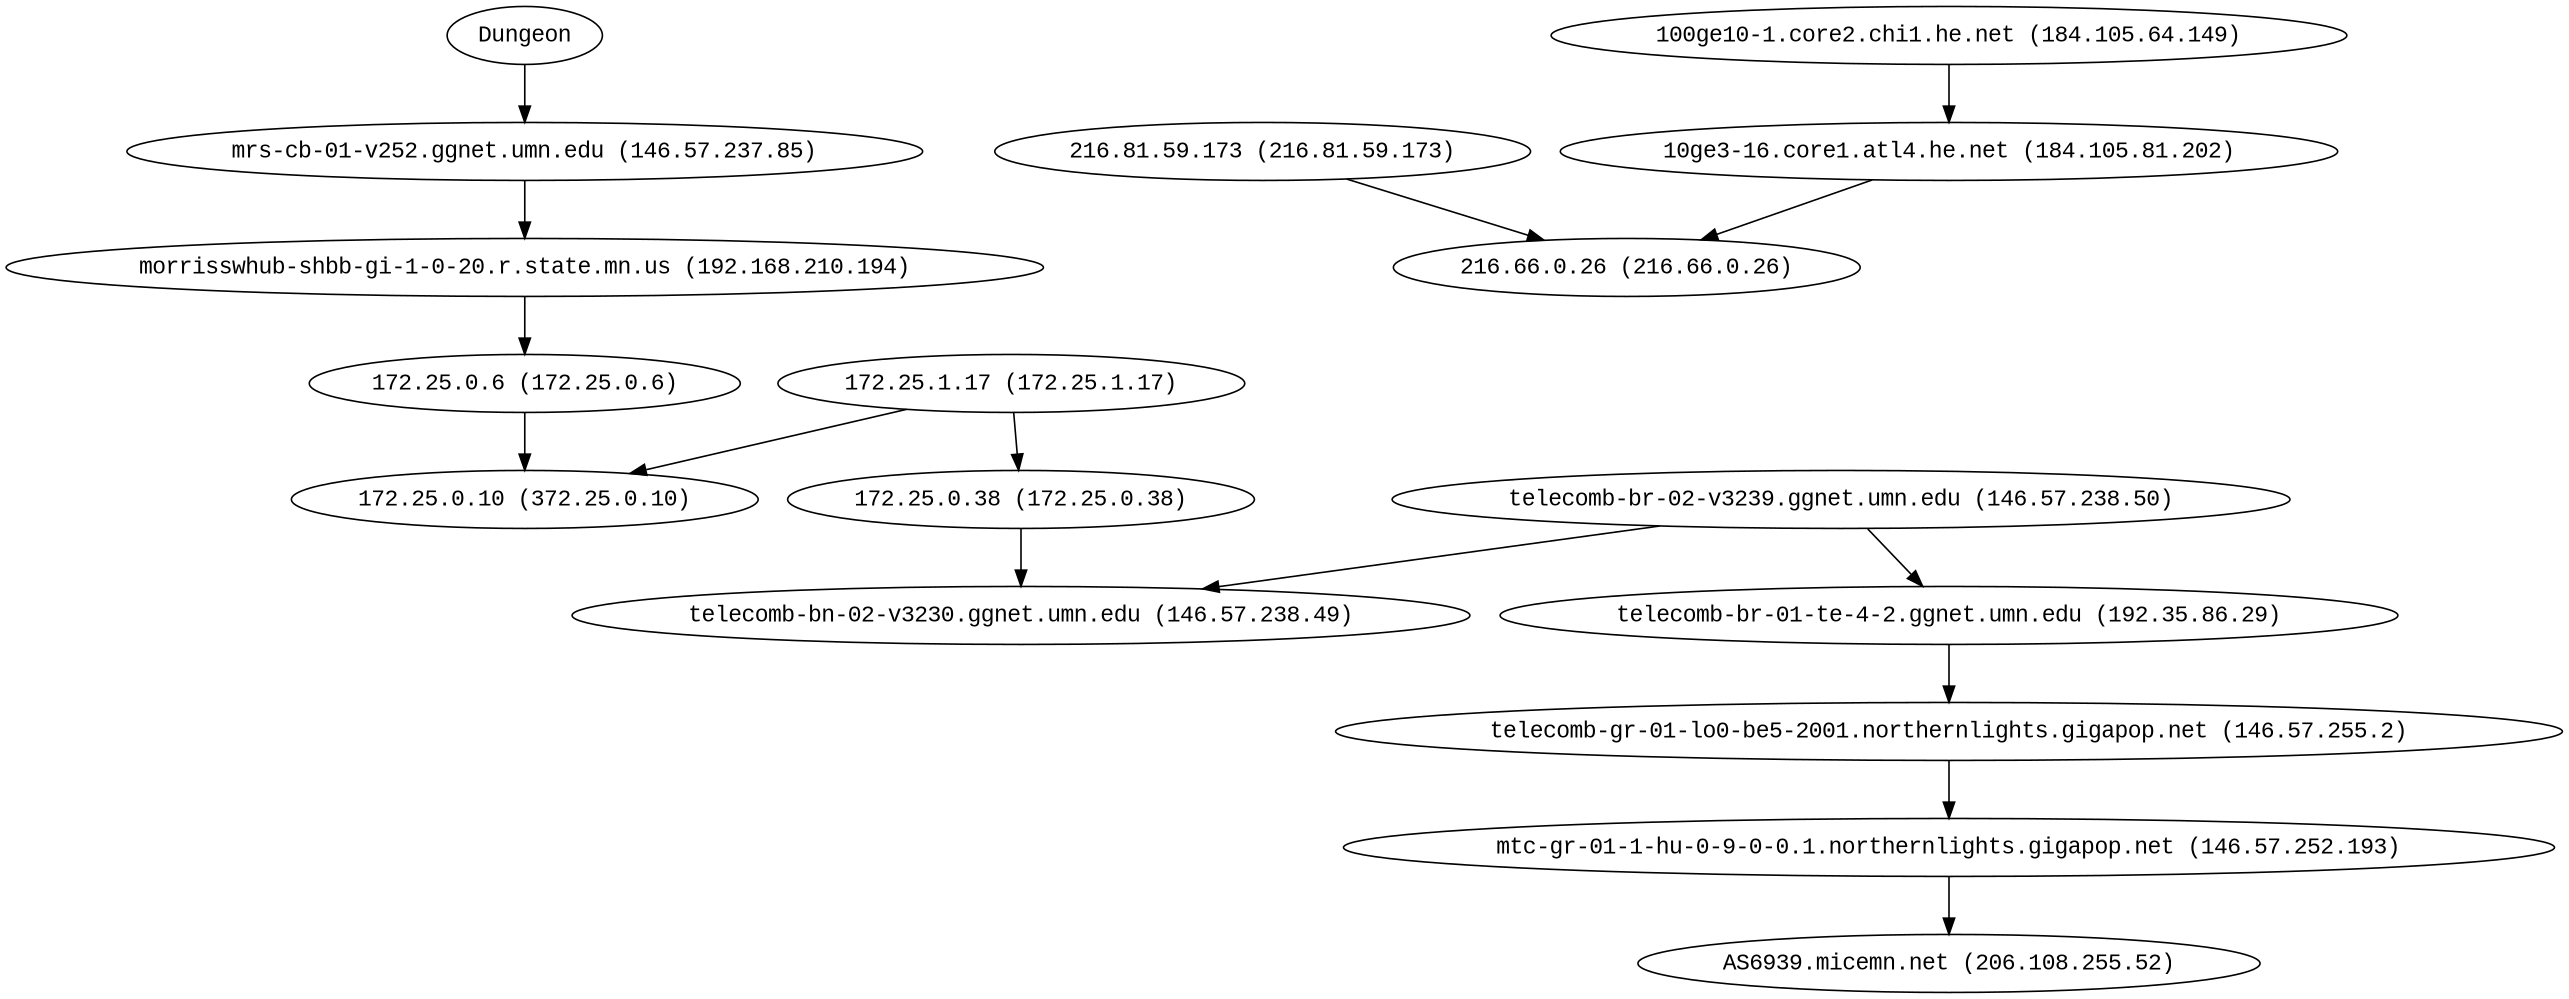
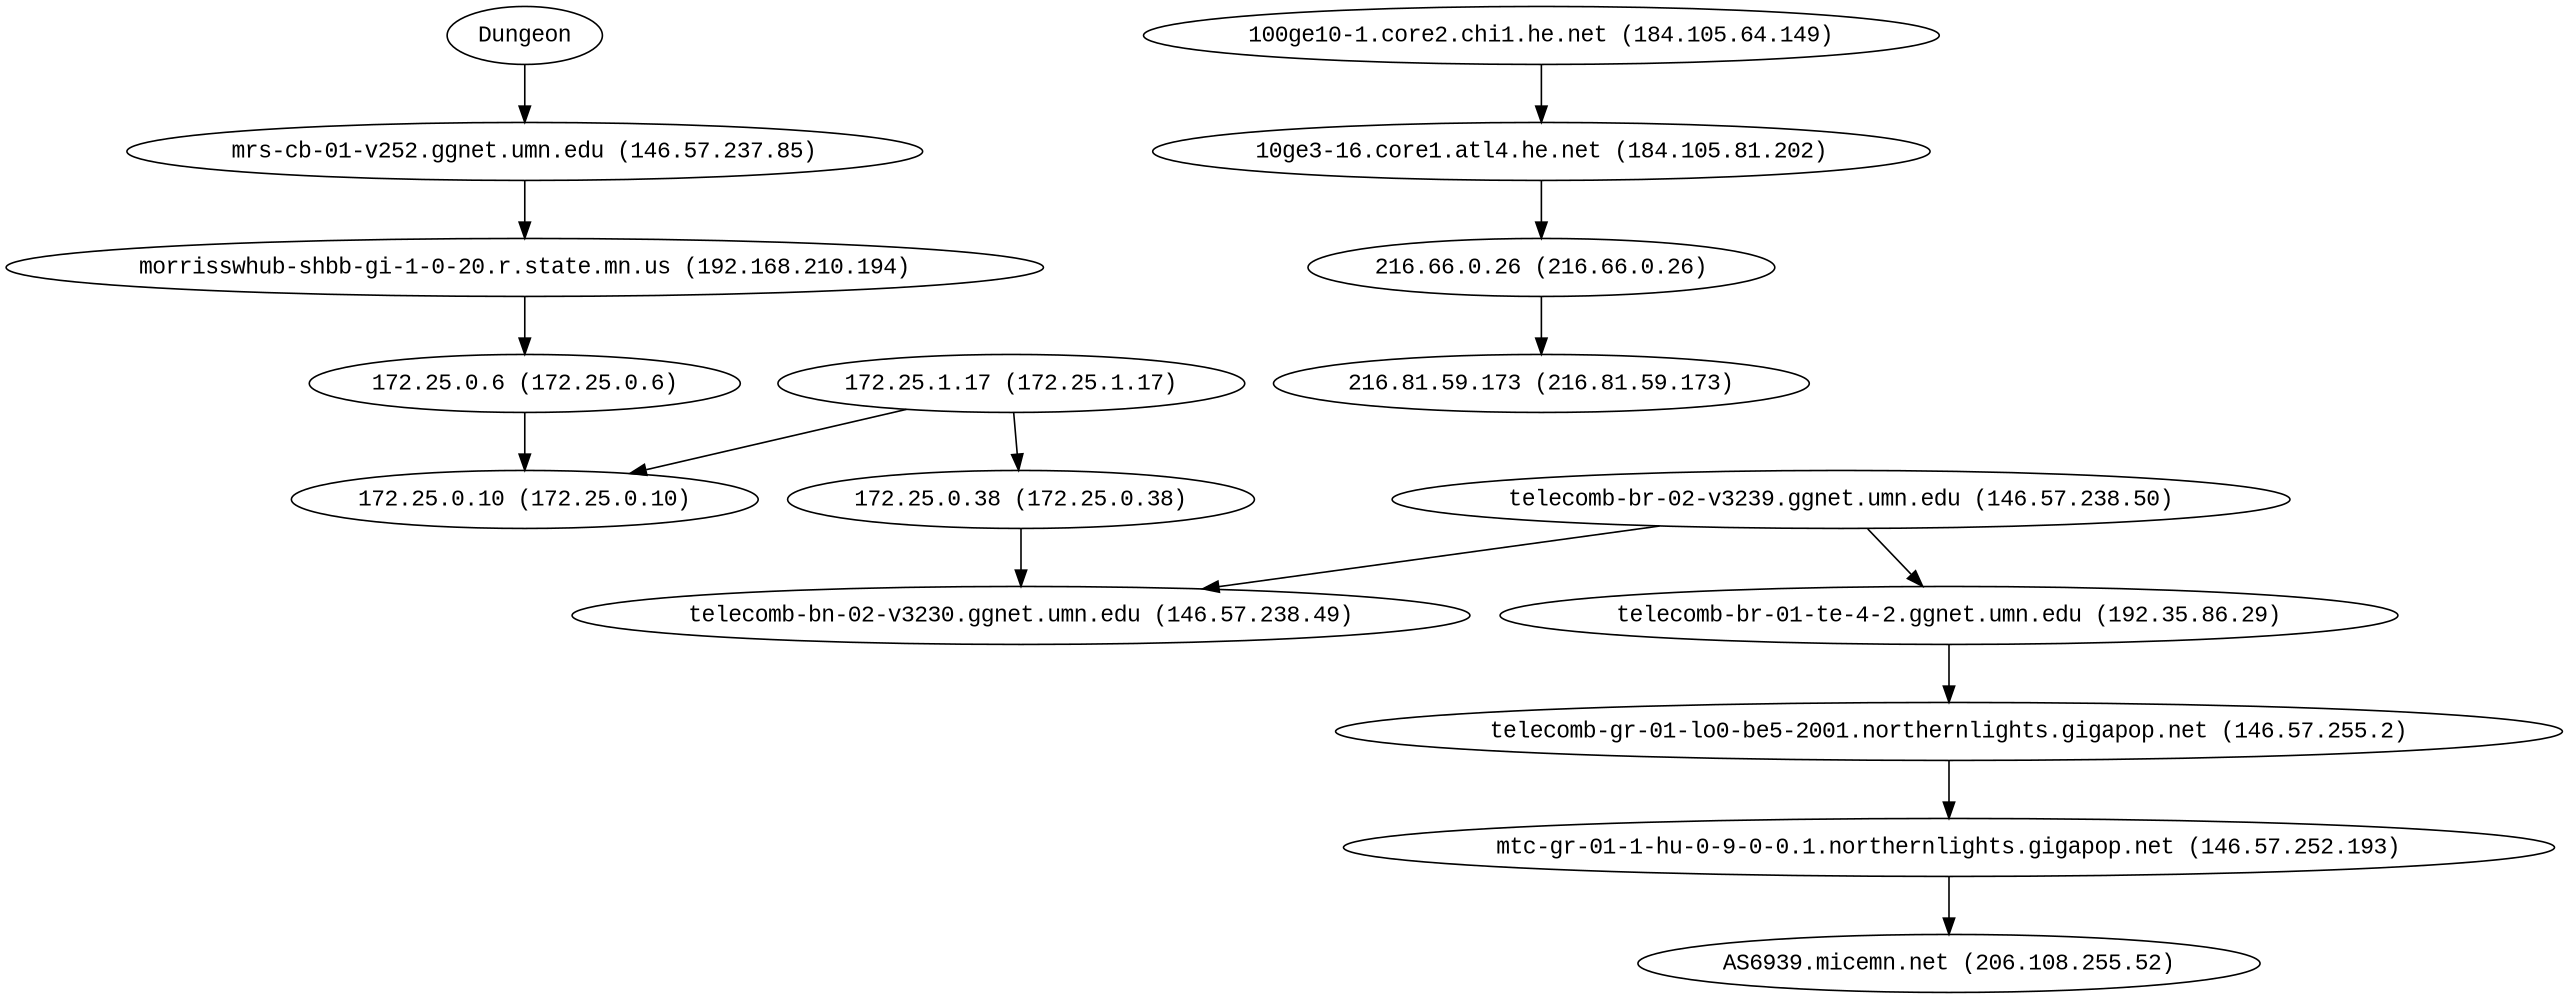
edge "216.81.59.173 (216.81.59.173)" -> "216.66.0.26 (216.66.0.26)": reversed
node "172.25.0.10 (372.25.0.10)": label "172.25.0.10 (372.25.0.10)" -> "172.25.0.10 (172.25.0.10)"
